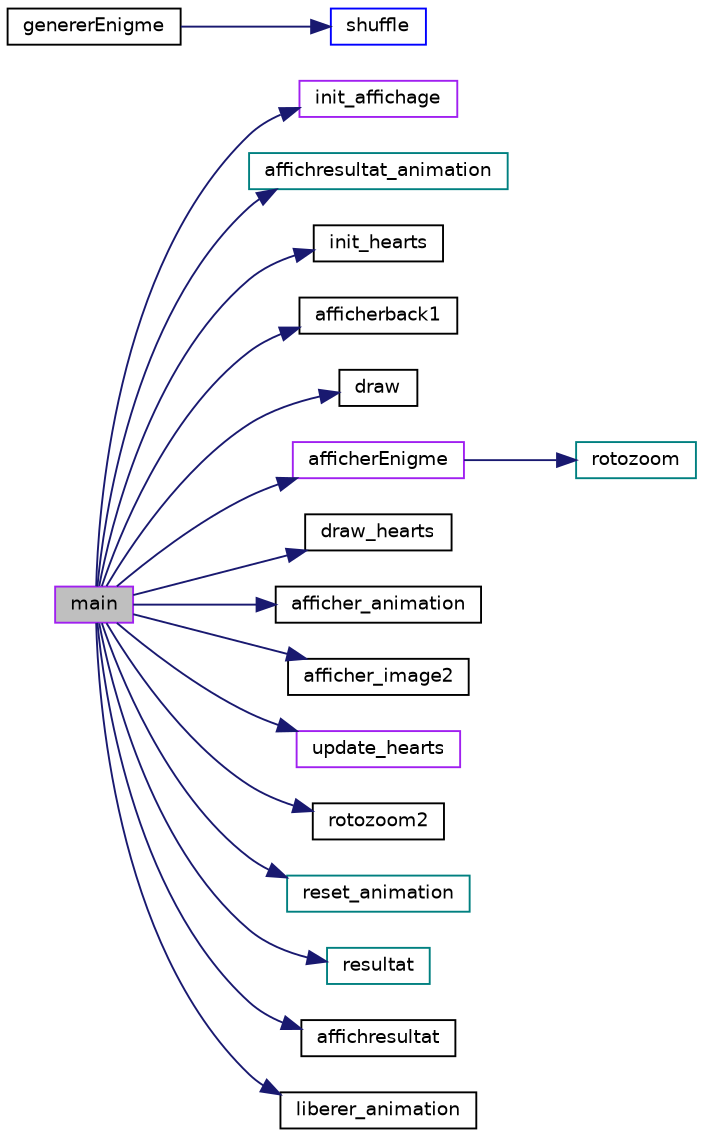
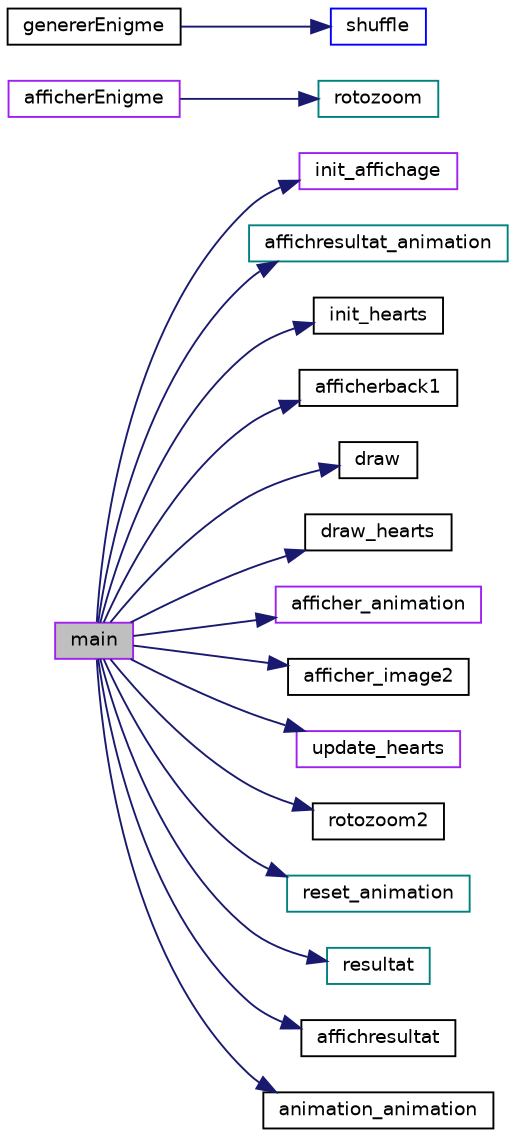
edge "main" -> "afficherEnigme": removed
node "afficher_animation": color black -> purple
node "liberer_animation": label "liberer_animation" -> "animation_animation"
